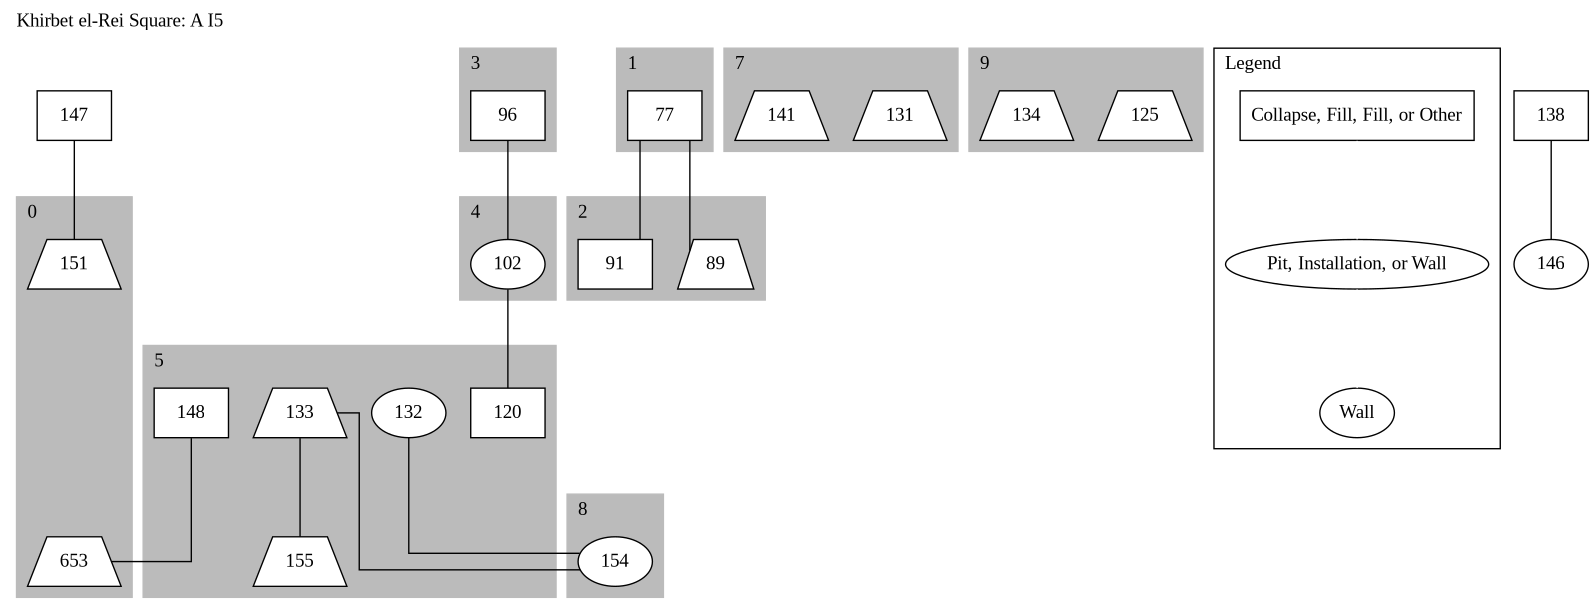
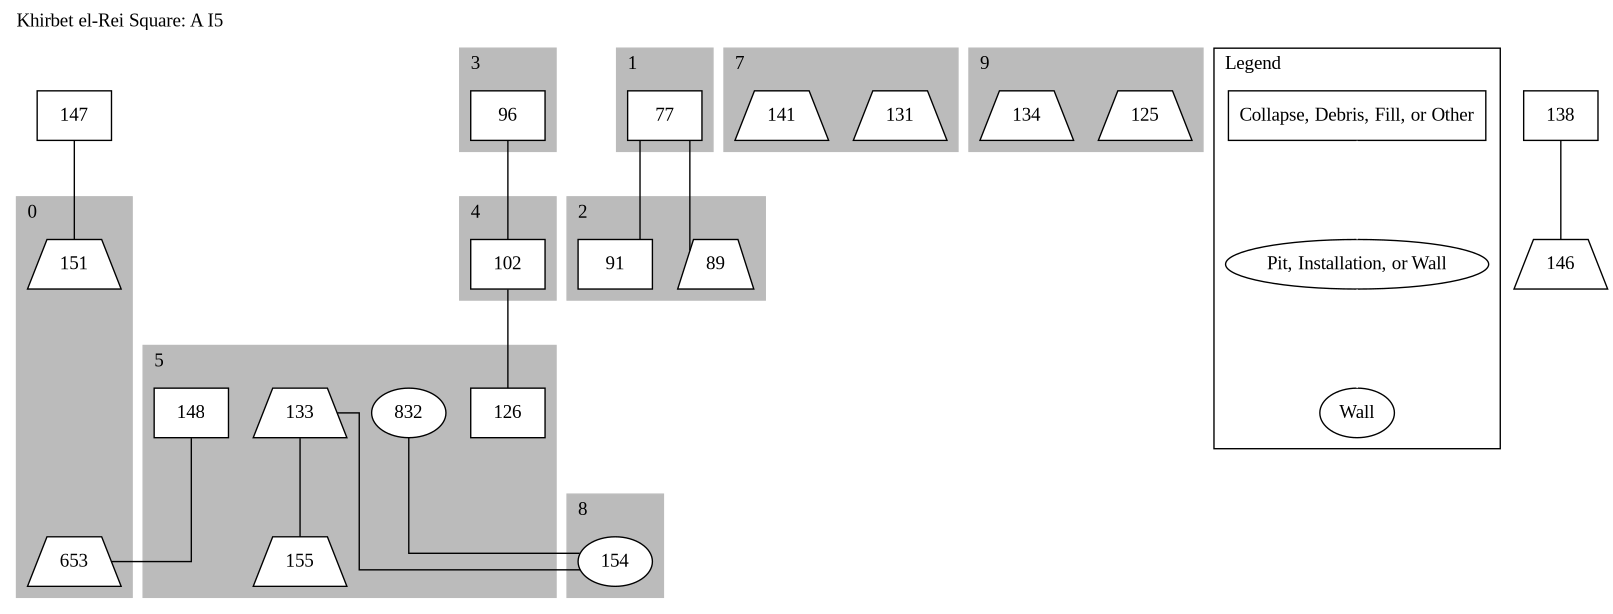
node "Collapse, Fill, Fill, or Other": label "Collapse, Fill, Fill, or Other" -> "Collapse, Debris, Fill, or Other"
node "102": shape ellipse -> box
node "146": shape ellipse -> trapezium
node "132": label "132" -> "832"
node "120": label "120" -> "126"
